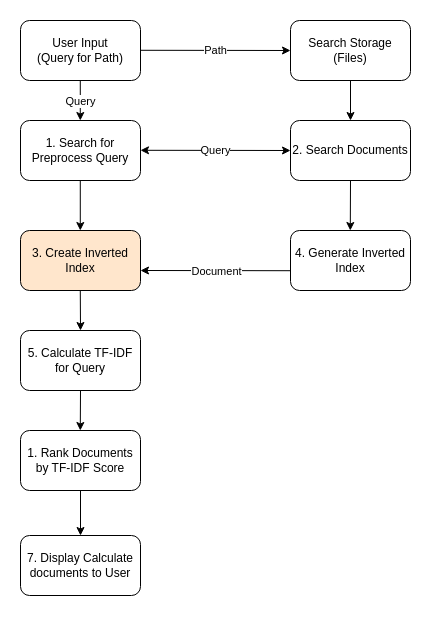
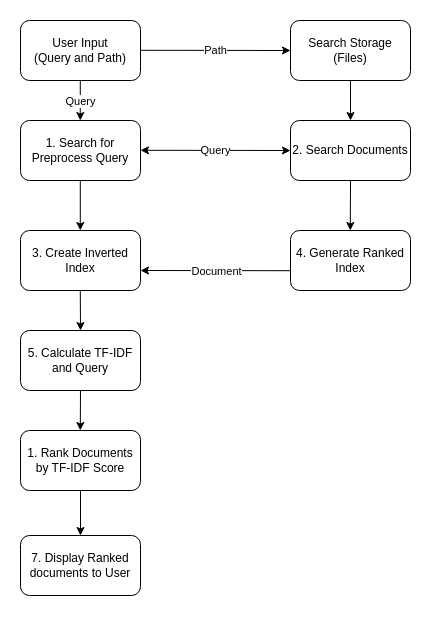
node "User Input (Query for Path)": label "User Input (Query for Path)" -> "User Input (Query and Path)"
node "3. Create Inverted Index": fillcolor #ffe6cc -> #ffffff
node "4. Generate Inverted Index": label "4. Generate Inverted Index" -> "4. Generate Ranked Index"
node "5. Calculate TF-IDF for Query": label "5. Calculate TF-IDF for Query" -> "5. Calculate TF-IDF and Query"
node "7. Display Calculate documents to User": label "7. Display Calculate documents to User" -> "7. Display Ranked documents to User"
